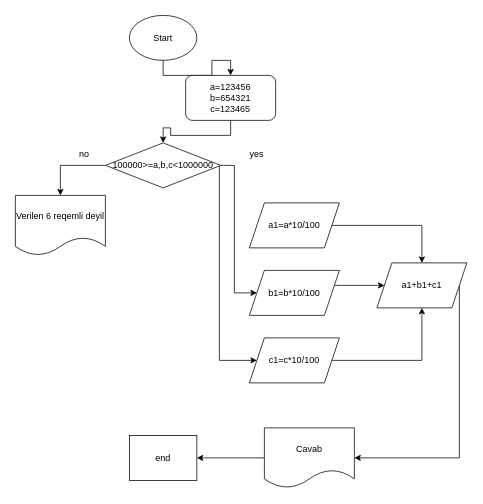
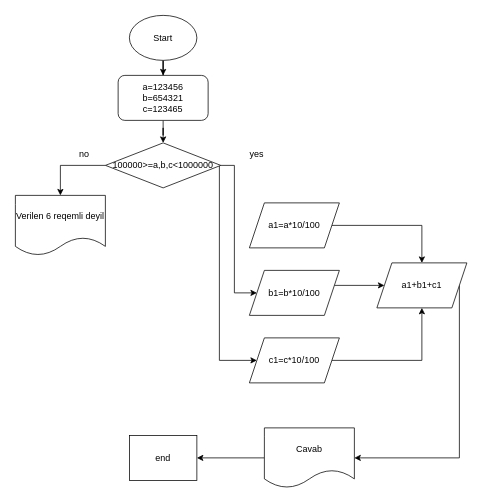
node "a=123456 b=654321 c=123465": moved (231, 98) -> (163, 98)
